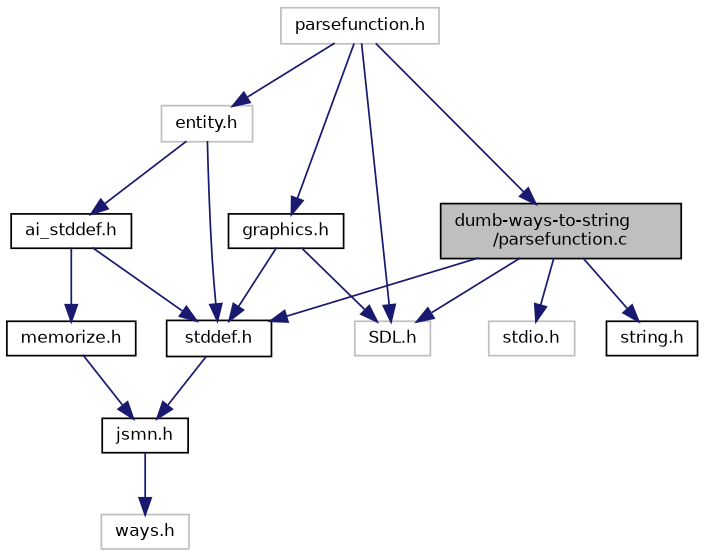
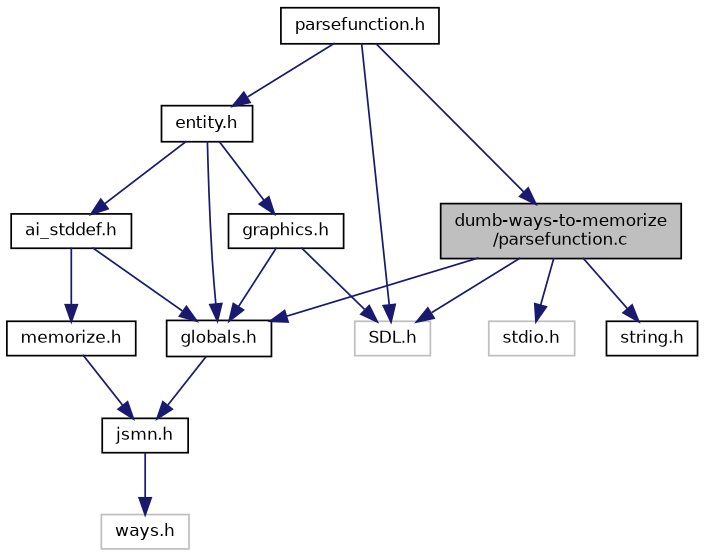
node "parsefunction.h": color grey75 -> black
edge "parsefunction.h" -> "graphics.h": now "entity.h" -> "graphics.h"
node "entity.h": color grey75 -> black
node "dumb-ways-to-string /parsefunction.c": label "dumb-ways-to-string /parsefunction.c" -> "dumb-ways-to-memorize /parsefunction.c"
node "stddef.h": label "stddef.h" -> "globals.h"
